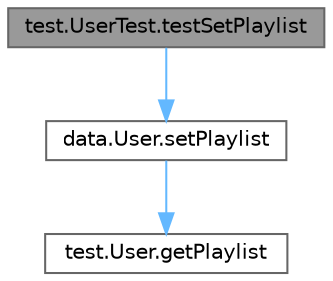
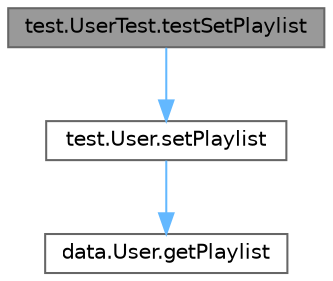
node "data.User.setPlaylist": label "data.User.setPlaylist" -> "test.User.setPlaylist"
node "test.User.getPlaylist": label "test.User.getPlaylist" -> "data.User.getPlaylist"
